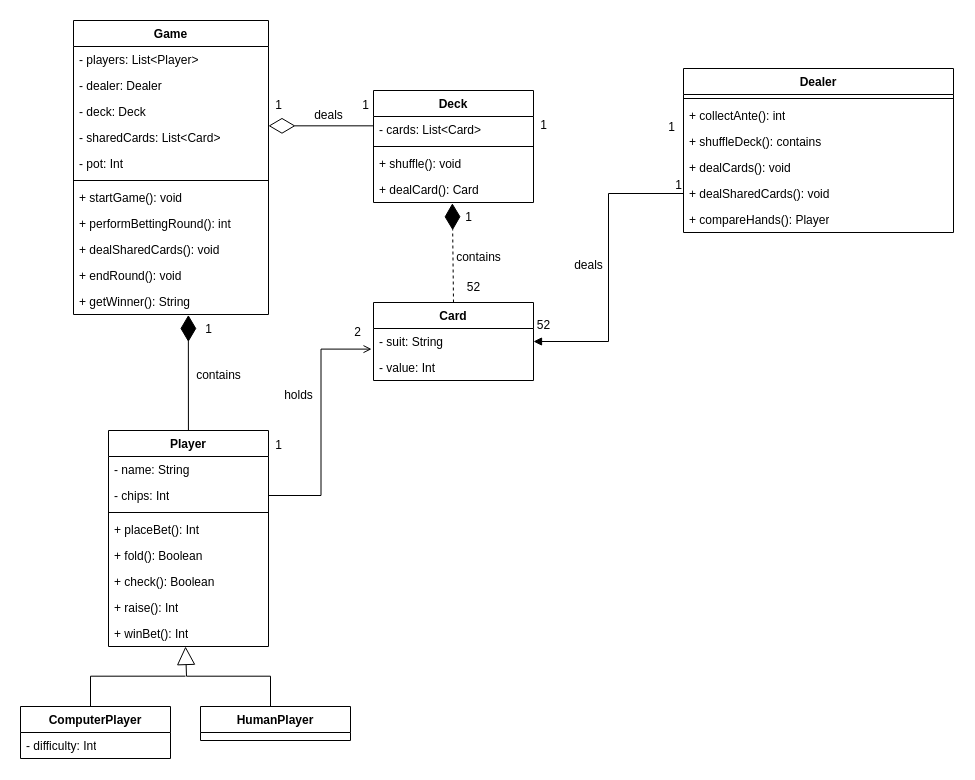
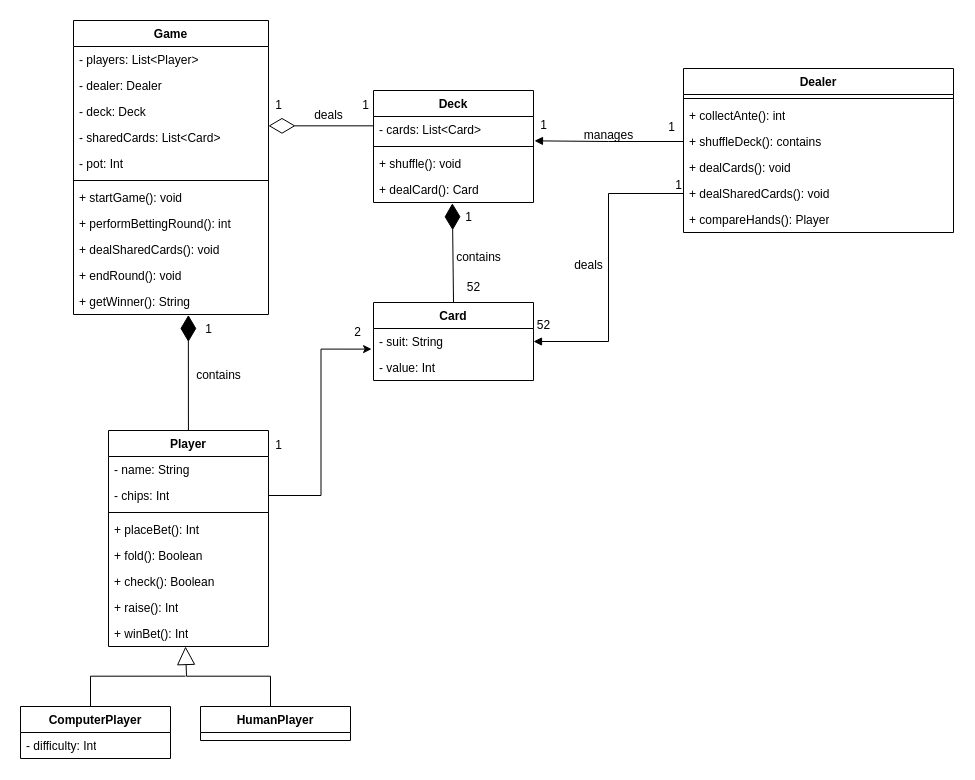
node "manages": added
edge "+ shuffleDeck(): contains" -> "- cards: List<Card>": added
edge "Card" -> "+ dealCard(): Card": style dashed -> solid
edge "- chips: Int" -> "- value: Int": arrowhead open -> classic
node "holds": removed
